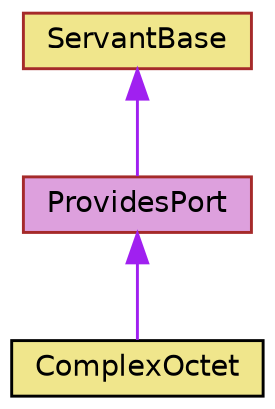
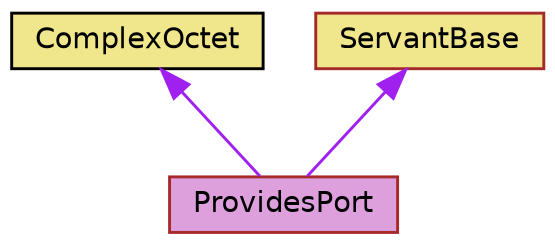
edge "ComplexOctet" -> "ProvidesPort": reversed
